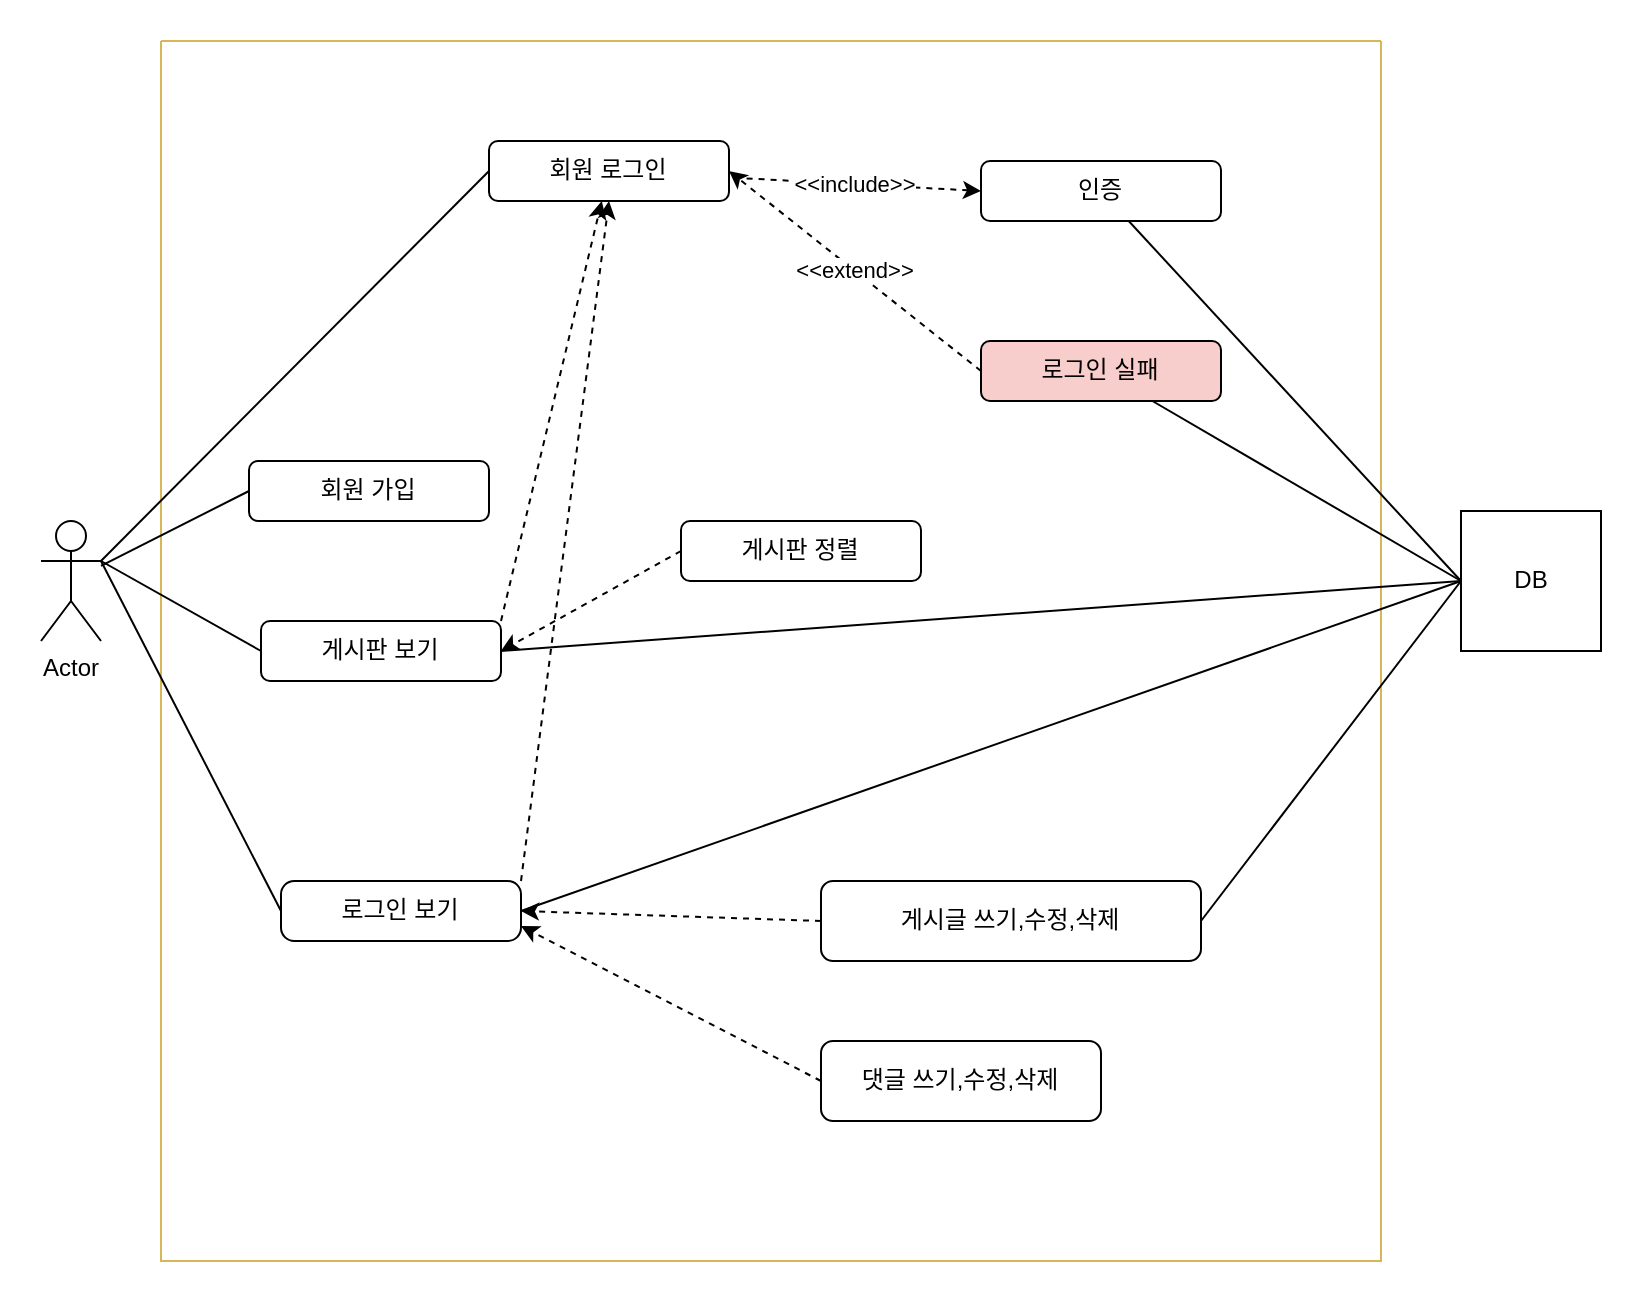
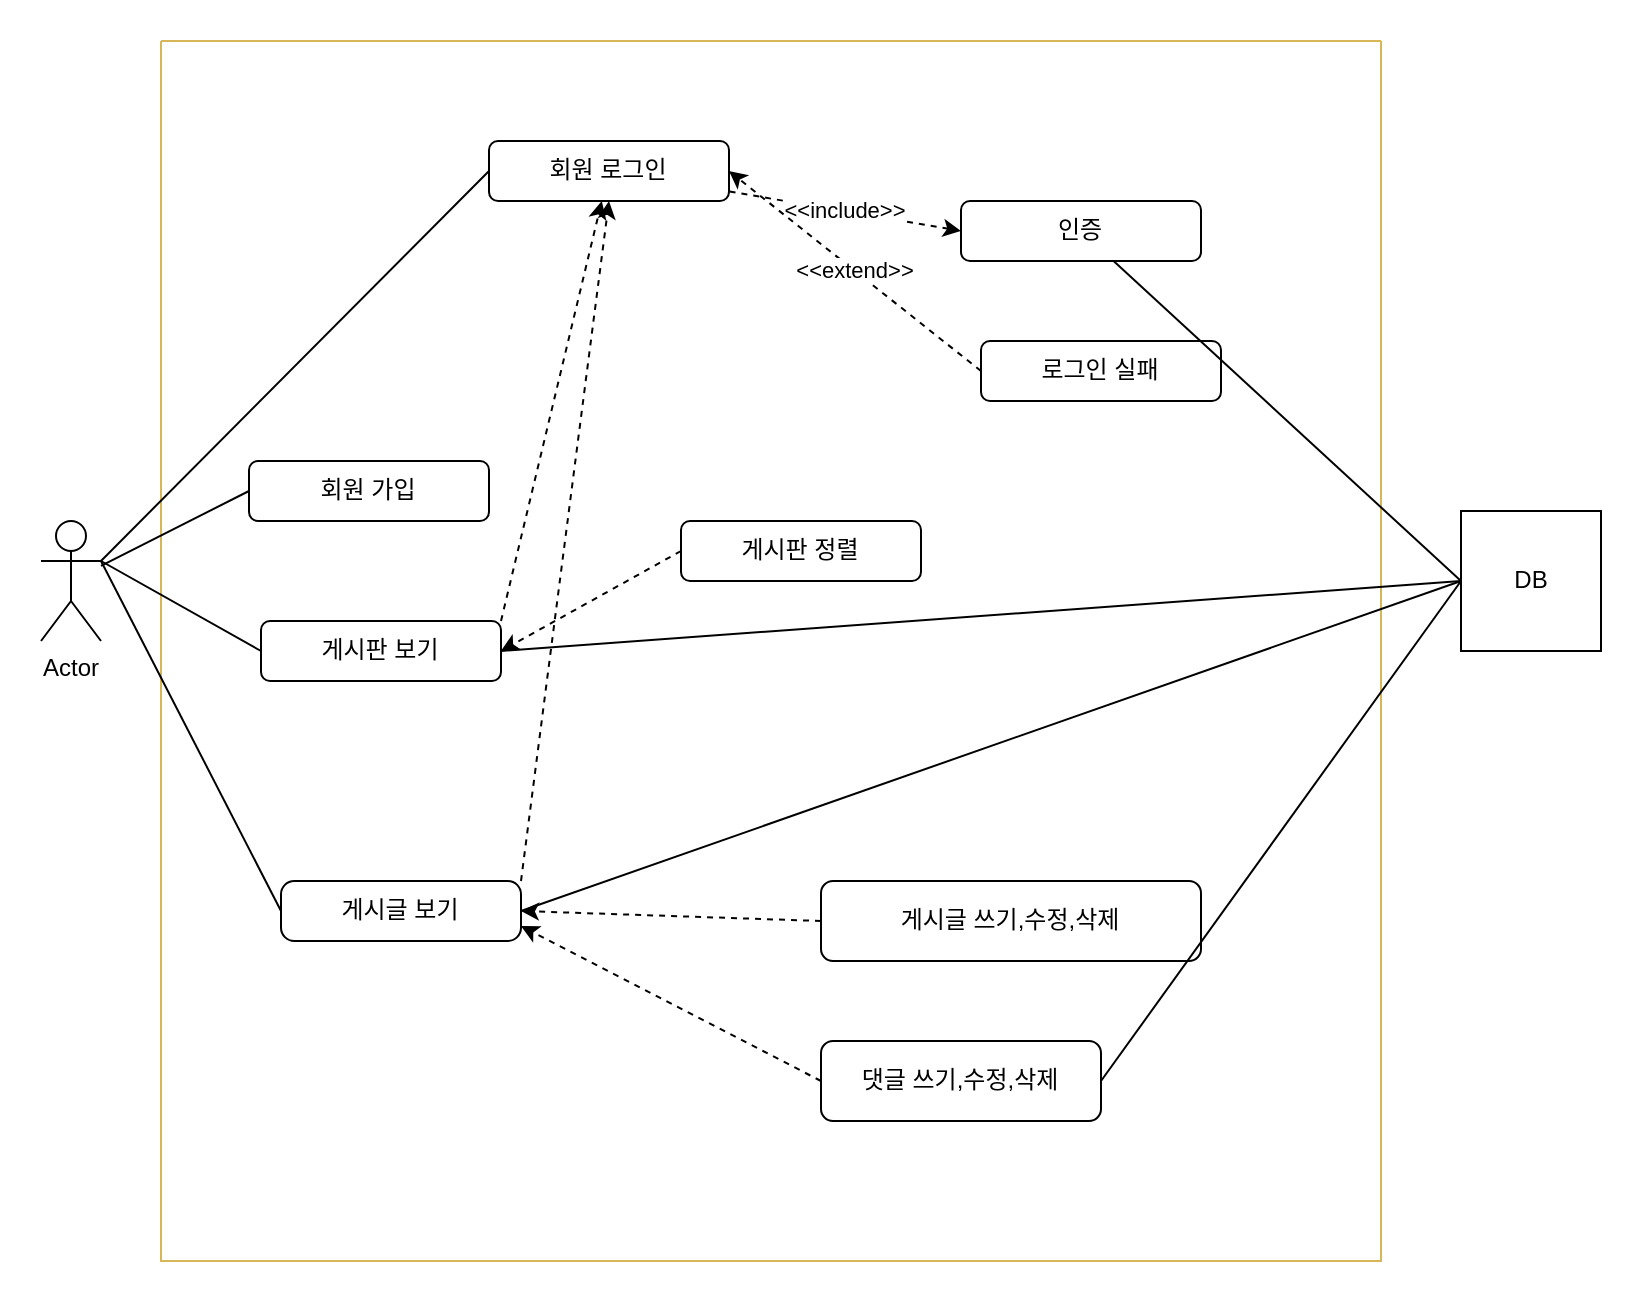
node "인증": moved (1101, 191) -> (1081, 231)
node "로그인 실패": fillcolor #f8cecc -> #ffffff
edge "로그인 실패" -- "DB": now "댓글 쓰기,수정,삭제" -- "DB"
edge "DB" -- "게시글 쓰기,수정,삭제": removed
node "로그인 보기": label "로그인 보기" -> "게시글 보기"
